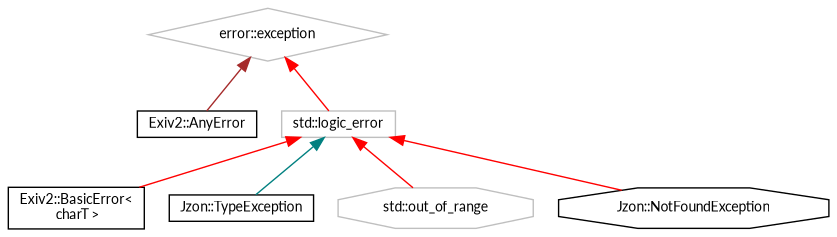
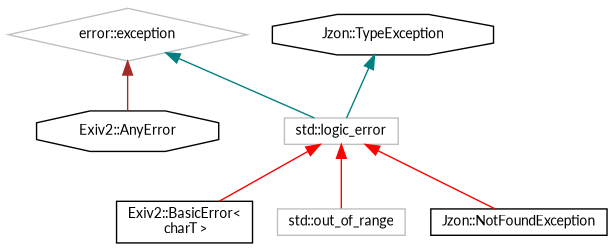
edge "std::logic_error" -> "error::exception": color red -> teal
node "Exiv2::AnyError": shape box -> octagon
edge "Jzon::TypeException" -> "std::logic_error": reversed
node "Jzon::TypeException": shape box -> octagon
node "std::out_of_range": shape octagon -> box
node "Jzon::NotFoundException": shape octagon -> box
